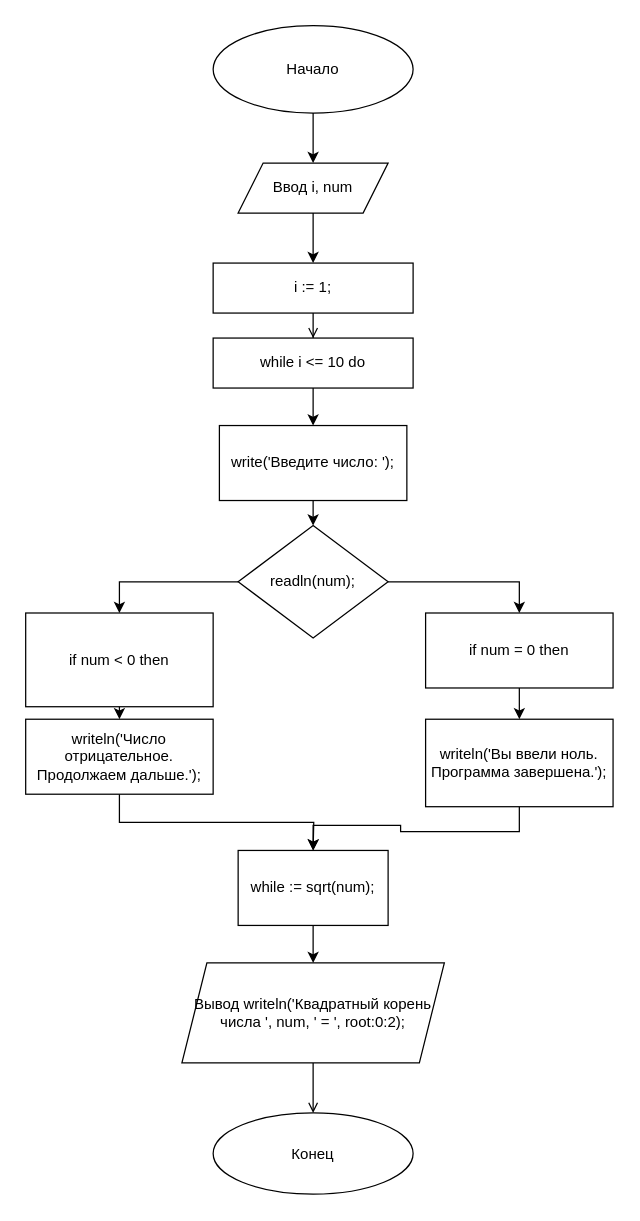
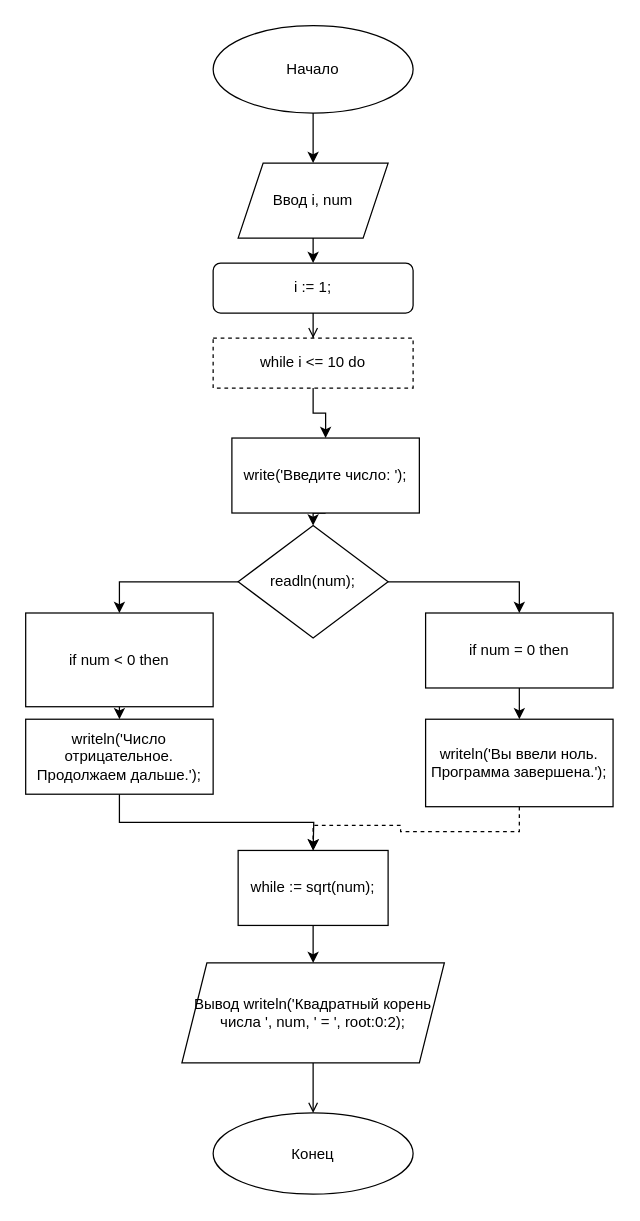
node "Ввод i, num": size 150x50 -> 150x75
node "i := 1;": shape rectangle -> rounded rectangle
node "while i <= 10 do": style solid -> dashed
node "write('Введите число: ');": moved (313, 463) -> (326, 476)
edge "writeln('Вы ввели ноль. Программа завершена.');" -> "while := sqrt(num);": style solid -> dashed
